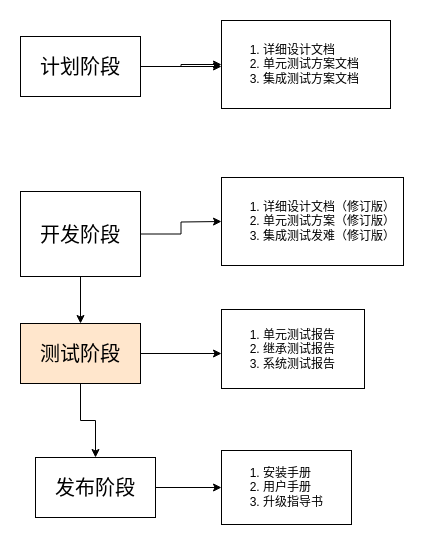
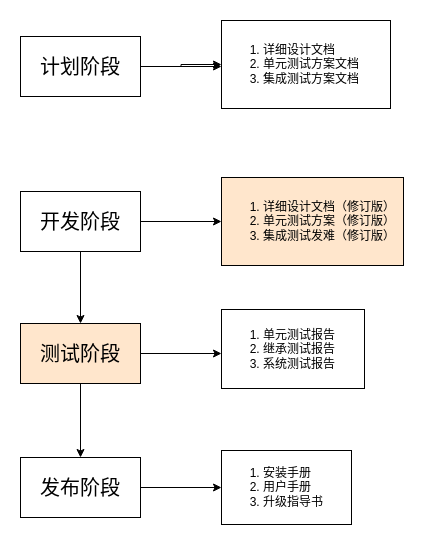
node "详细设计文档（修订版） 单元测试方案（修订版） 集成测试发难（修订版）": fillcolor #ffffff -> #ffe6cc
node "开发阶段": size 120x85 -> 120x60
node "发布阶段": moved (96, 488) -> (81, 488)
